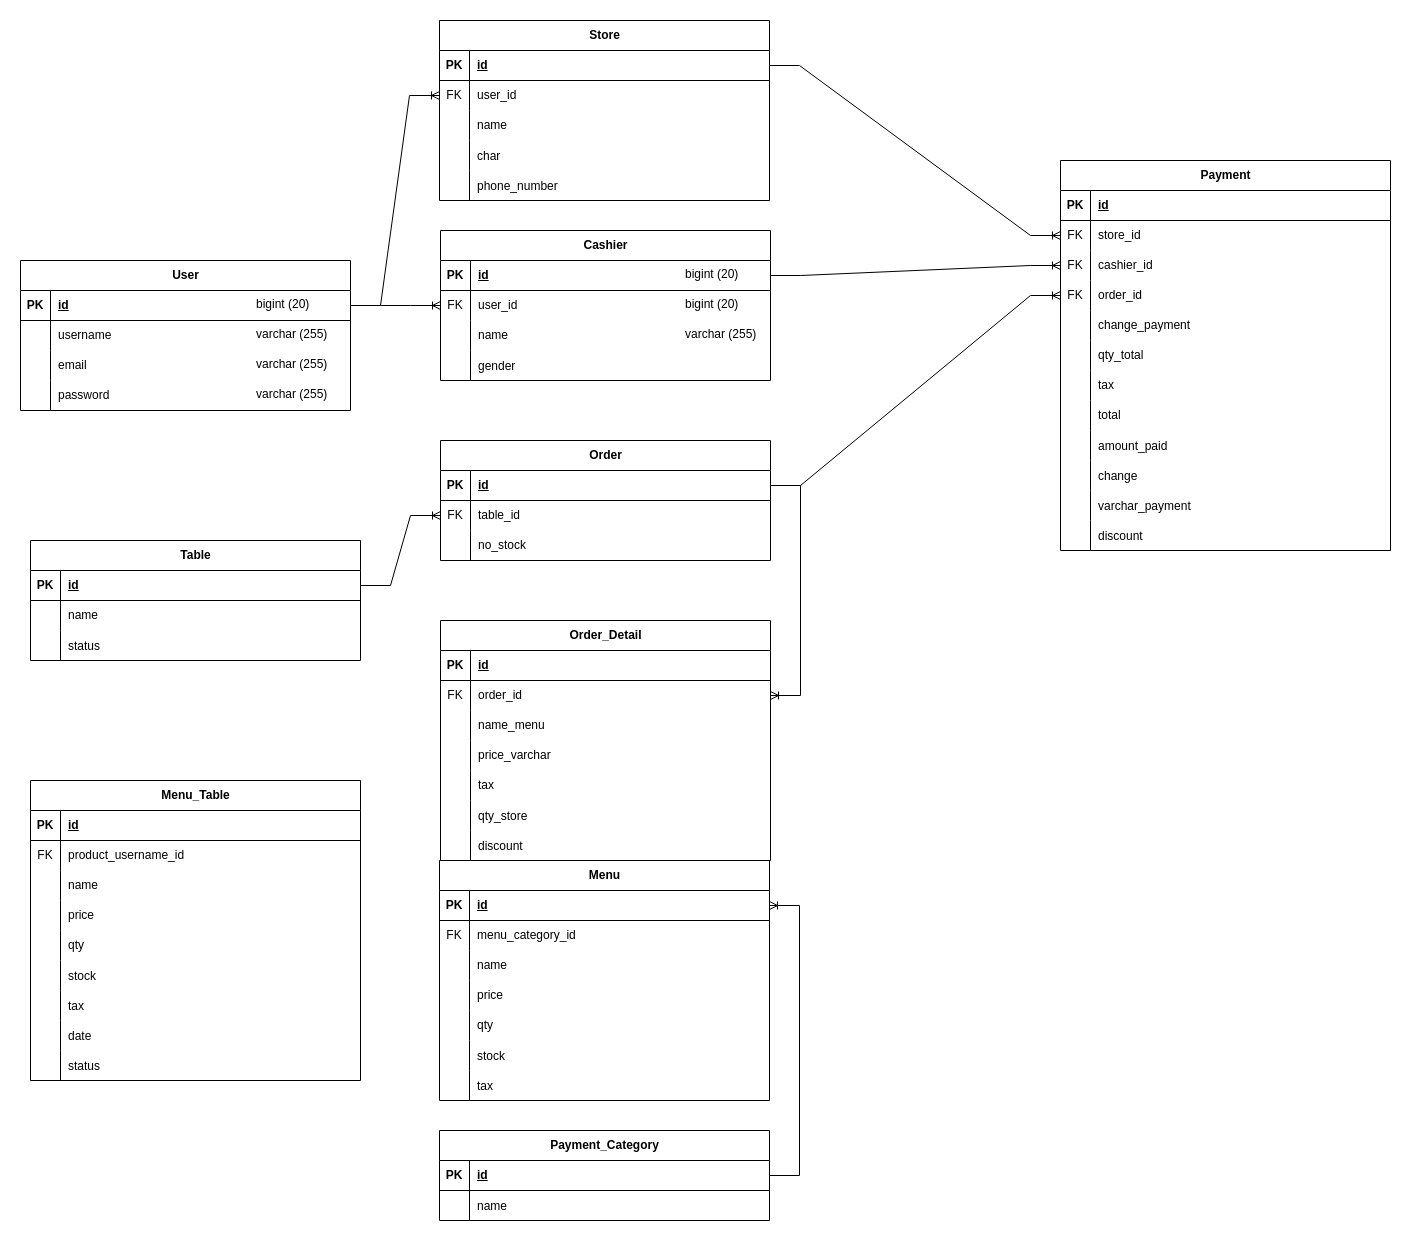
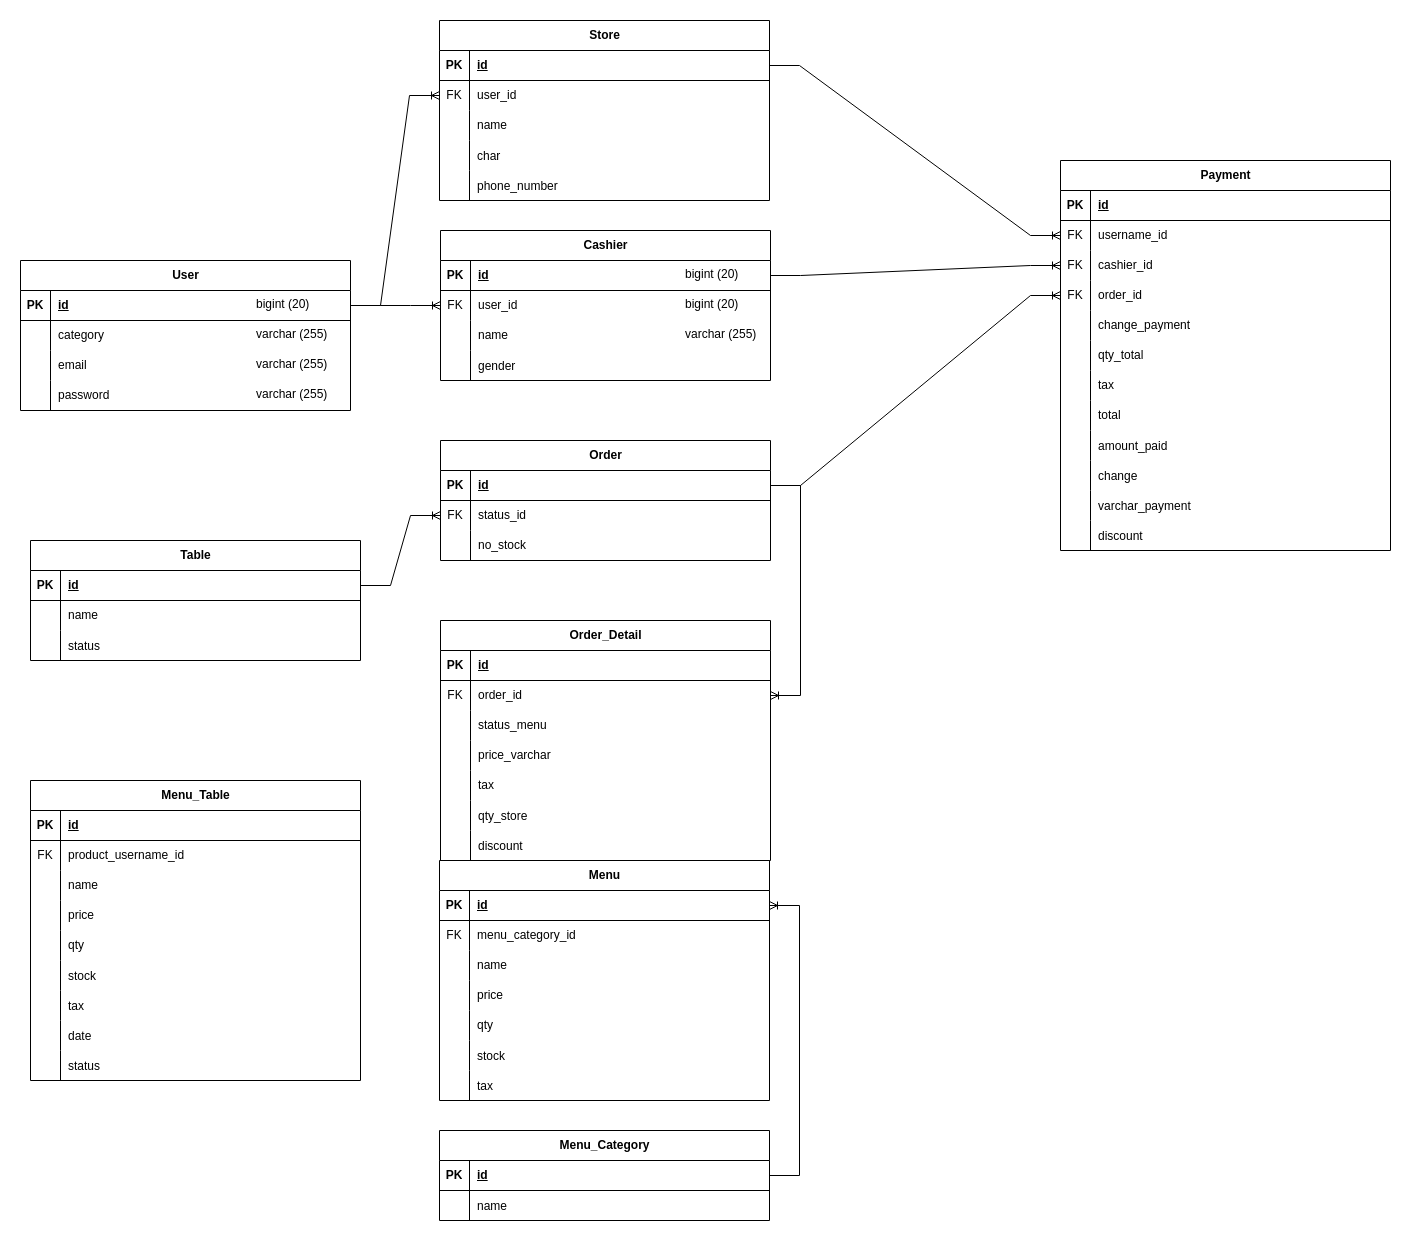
node "store_id": label "store_id" -> "username_id"
node "username": label "username" -> "category"
node "table_id": label "table_id" -> "status_id"
node "name_menu": label "name_menu" -> "status_menu"
node "Payment_Category": label "Payment_Category" -> "Menu_Category"
